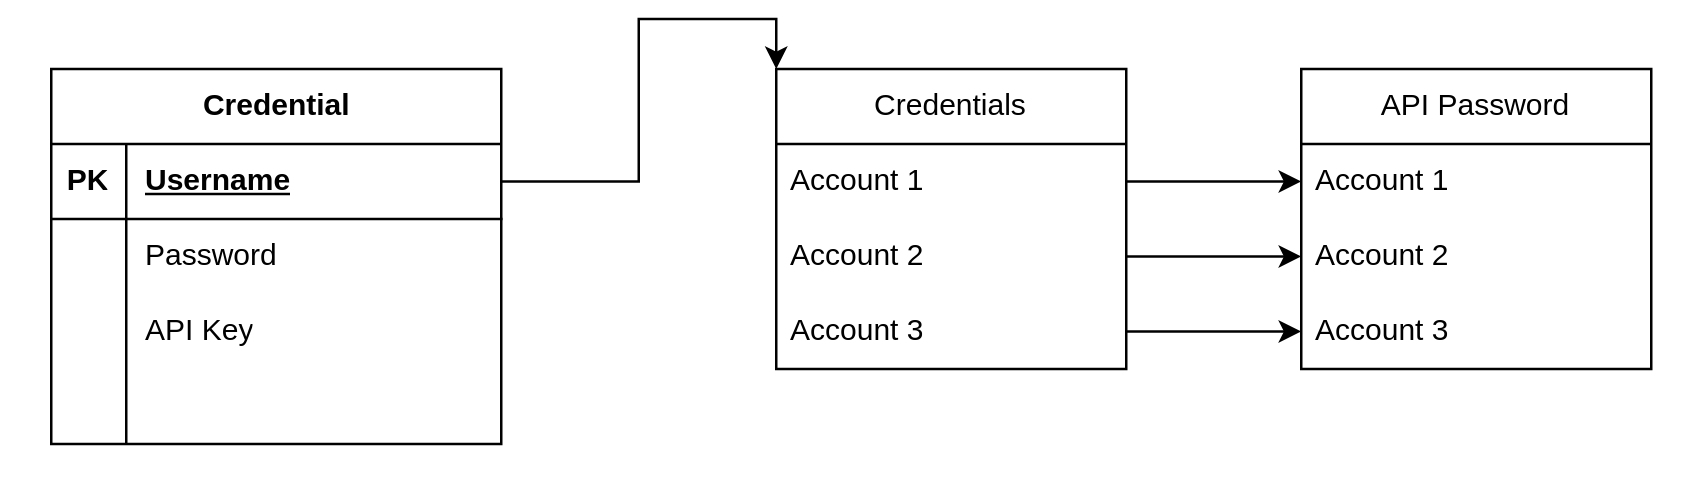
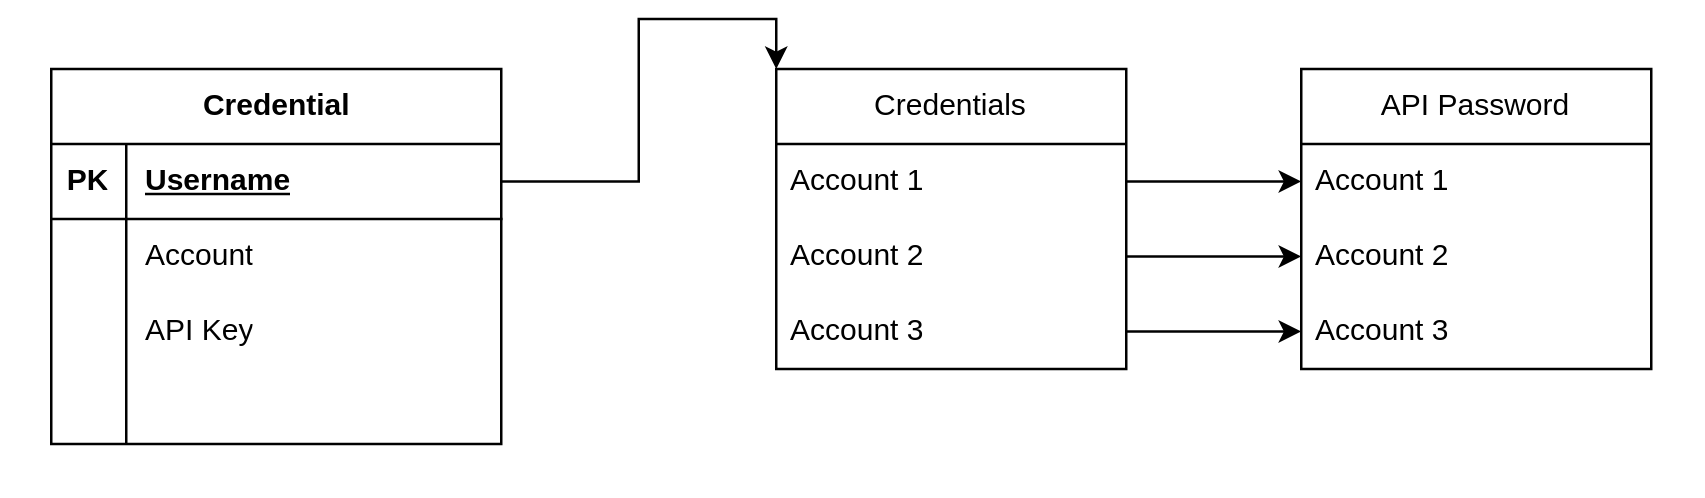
node "Password": label "Password" -> "Account"
